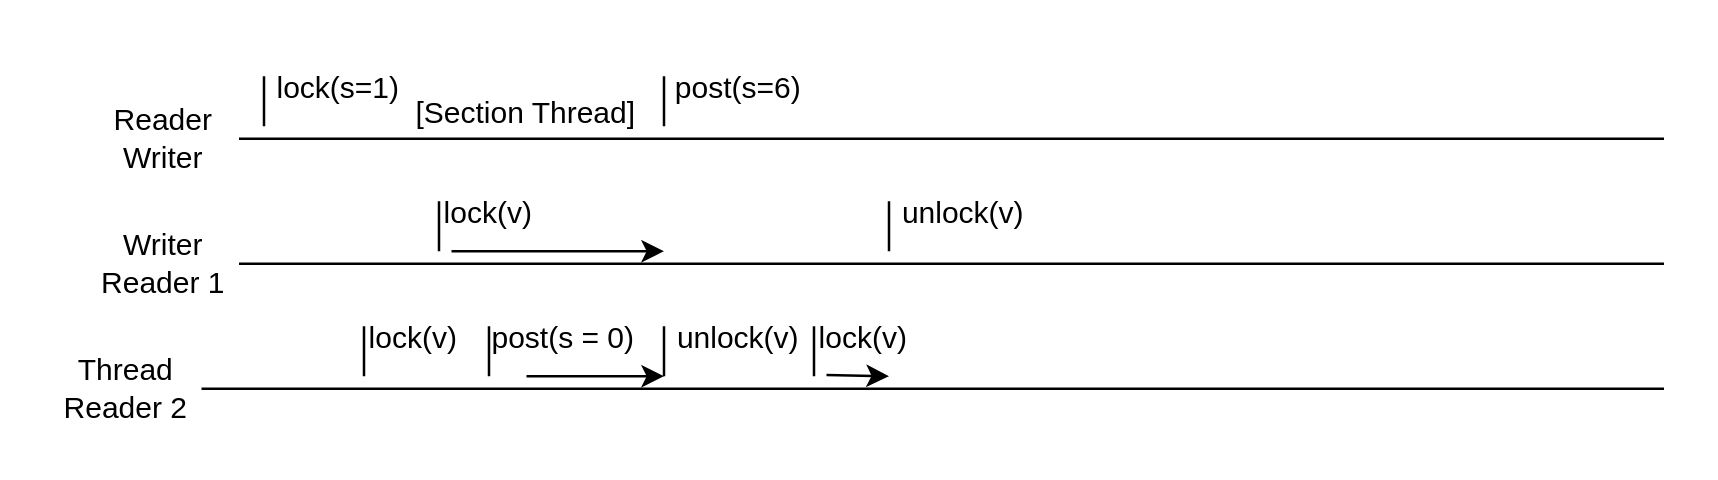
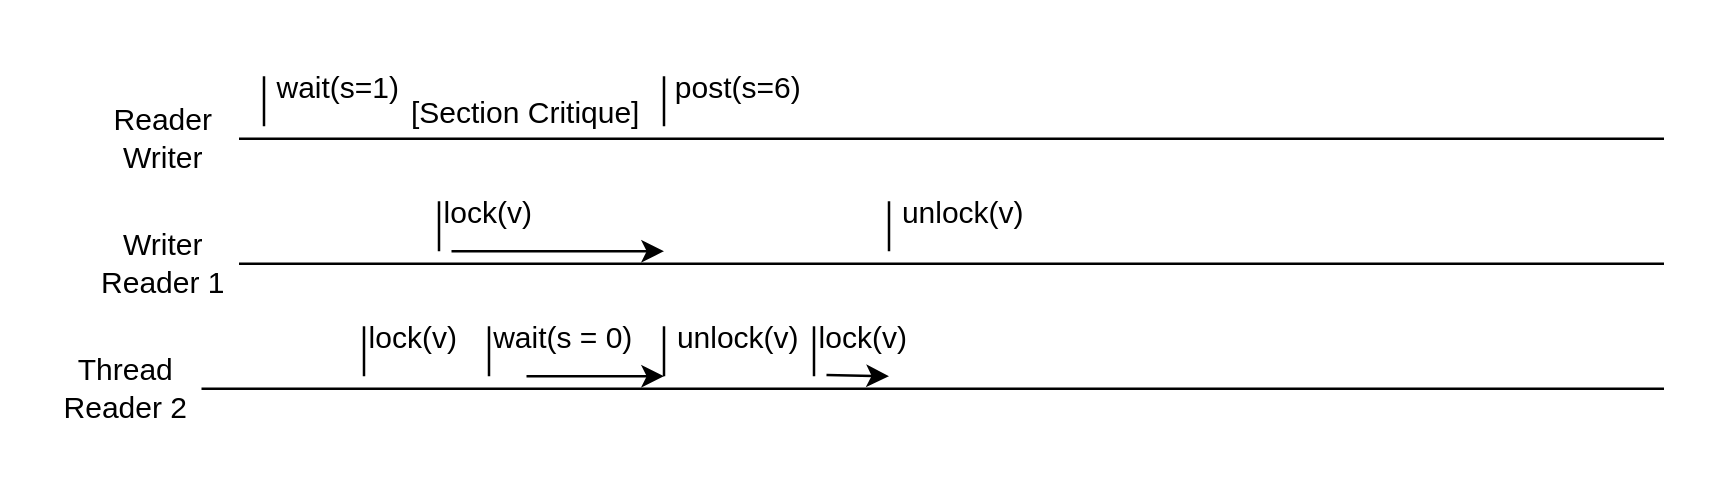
node "lock(s=1)": label "lock(s=1)" -> "wait(s=1)"
node "[Section Thread]": label "[Section Thread]" -> "[Section Critique]"
node "post(s = 0)": label "post(s = 0)" -> "wait(s = 0)"
